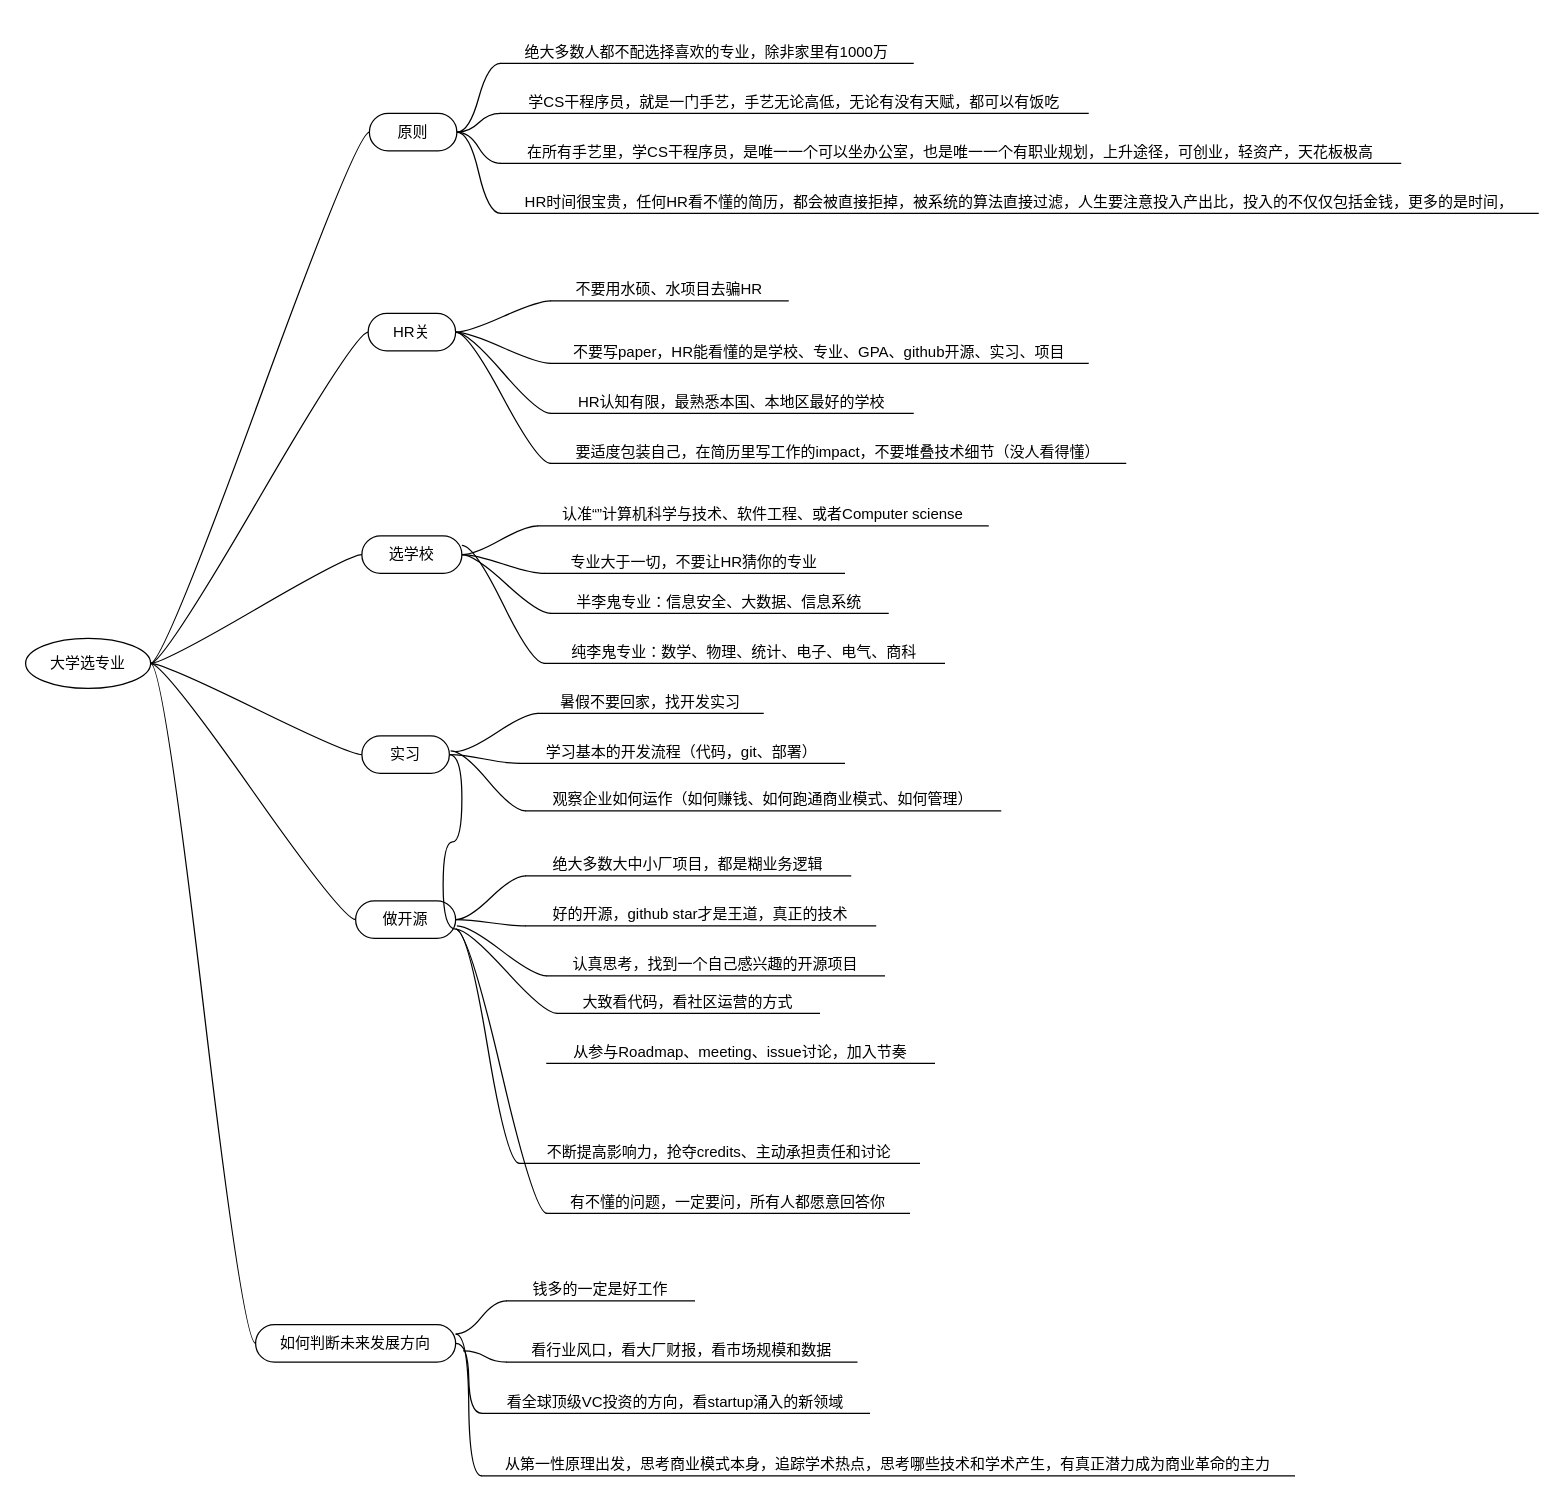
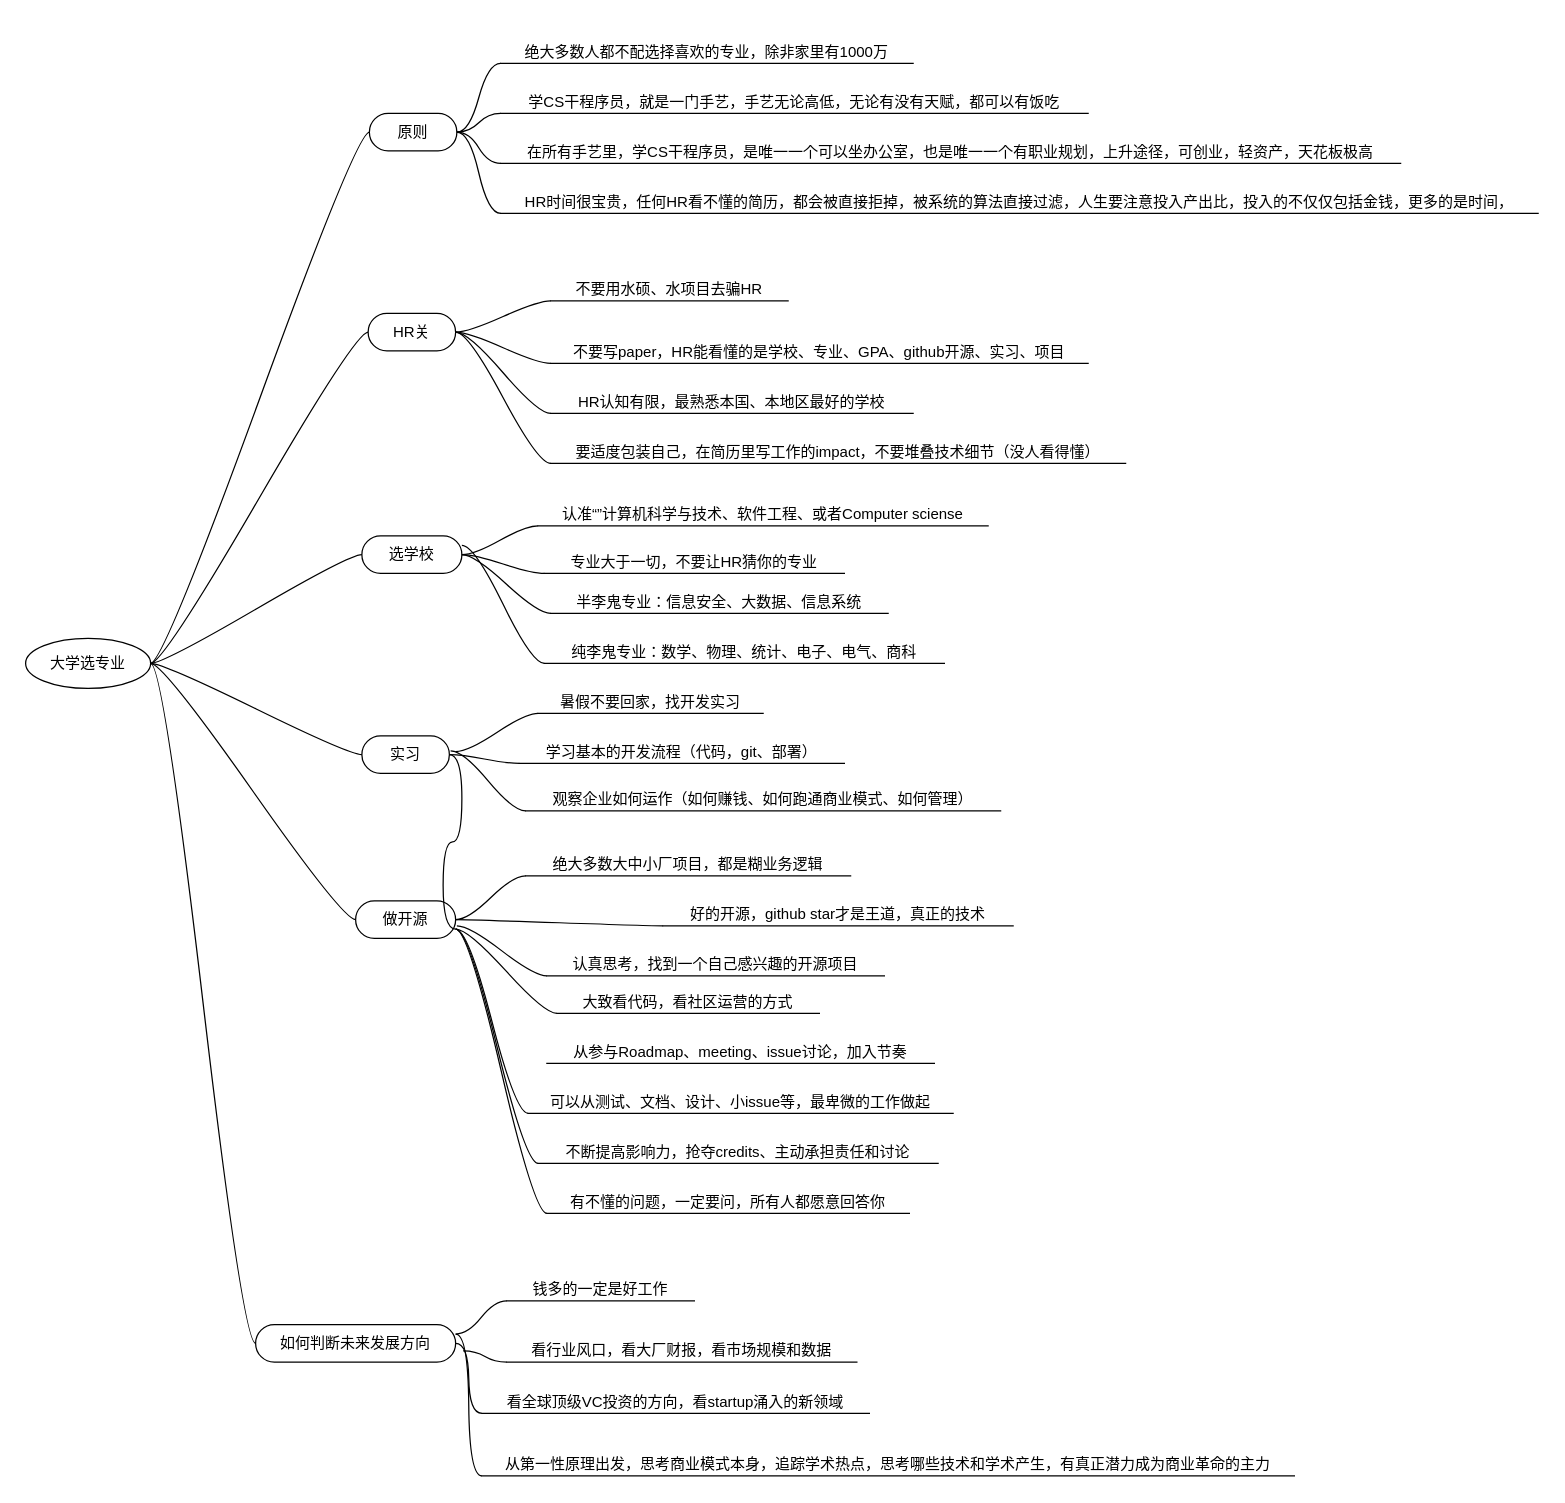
node "好的开源，github star才是王道，真正的技术": moved (701, 907) -> (838, 907)
edge "做开源" -- "可以从测试、文档、设计、小issue等，最卑微的工作做起": added
node "可以从测试、文档、设计、小issue等，最卑微的工作做起": added
node "不断提高影响力，抢夺credits、主动承担责任和讨论": moved (719, 1144) -> (738, 1144)
